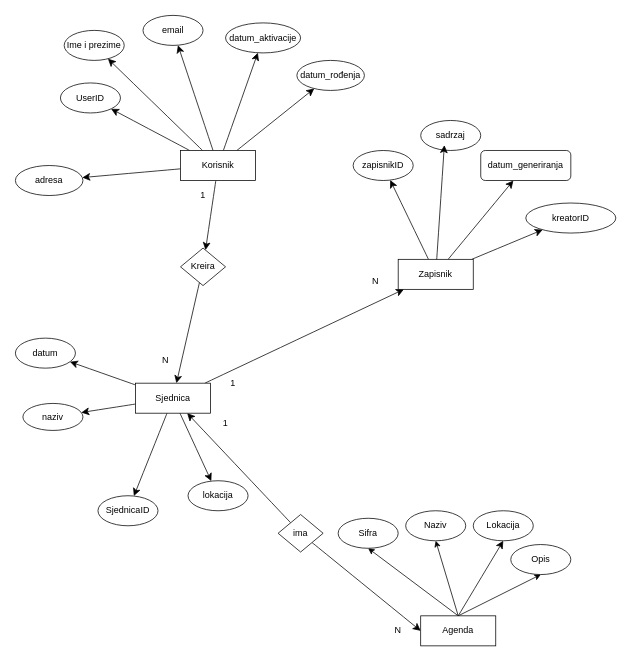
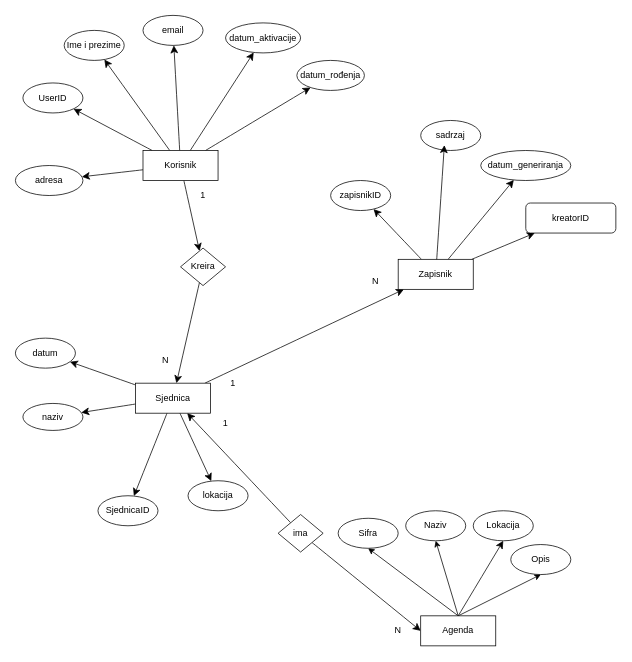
node "UserID": moved (90, 98) -> (53, 98)
node "Korisnik": moved (218, 165) -> (180, 165)
node "zapisnikID": moved (383, 165) -> (360, 195)
node "datum_generiranja": shape rounded rectangle -> ellipse
node "kreatorID": shape ellipse -> rounded rectangle
